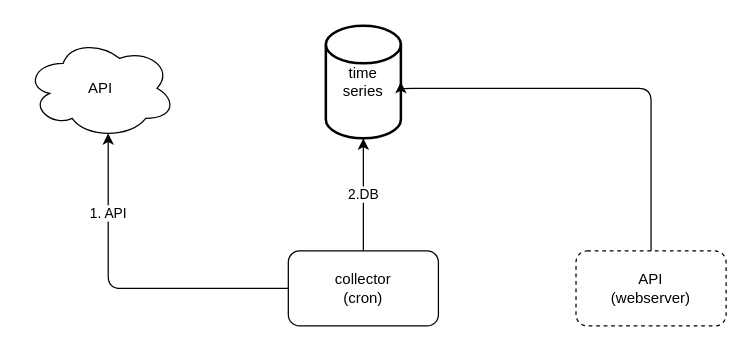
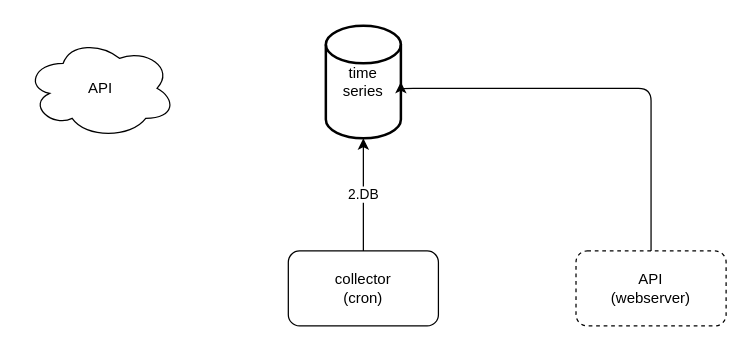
edge "collector (cron)" -> "API": removed, label "1. API"
